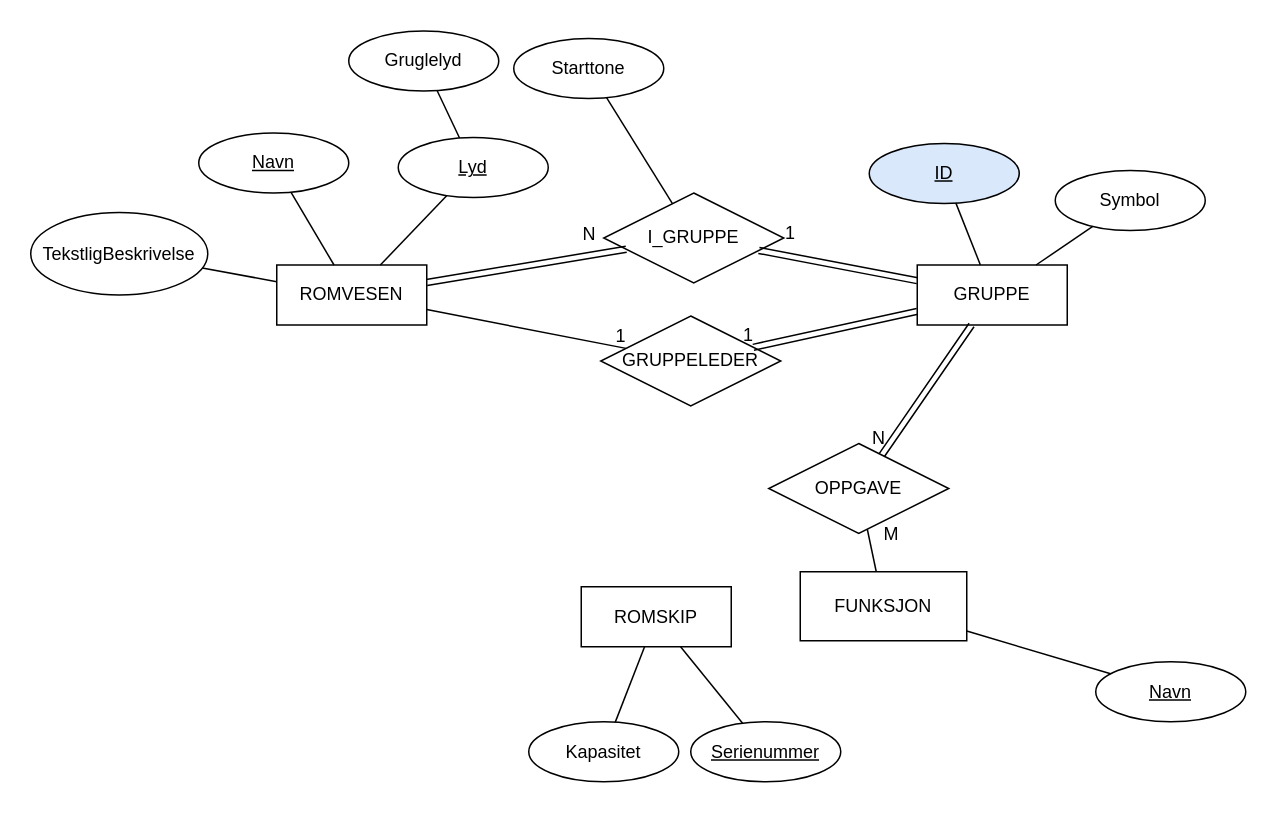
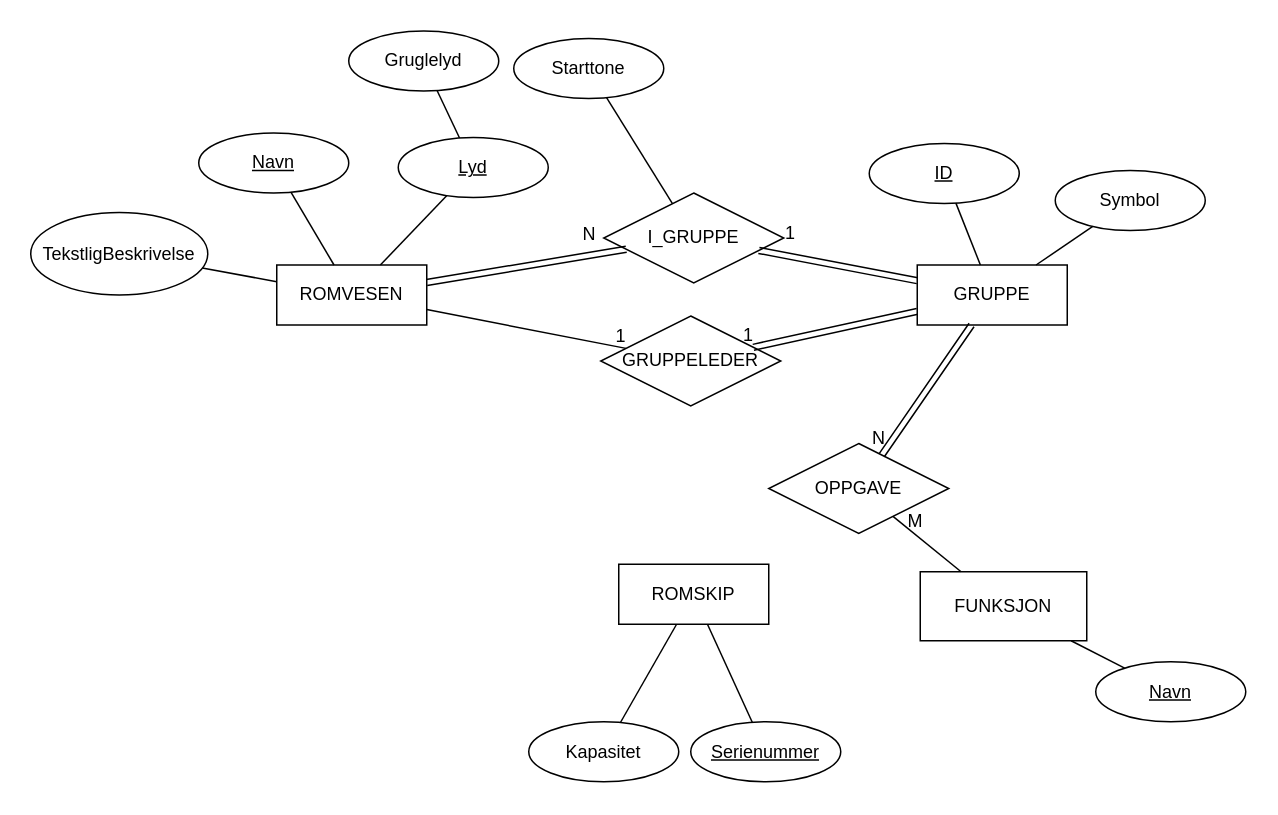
node "ID": fillcolor #dae8fc -> #ffffff
node "FUNKSJON": moved (884, 606) -> (1004, 606)
node "ROMSKIP": moved (656, 617) -> (694, 594)
